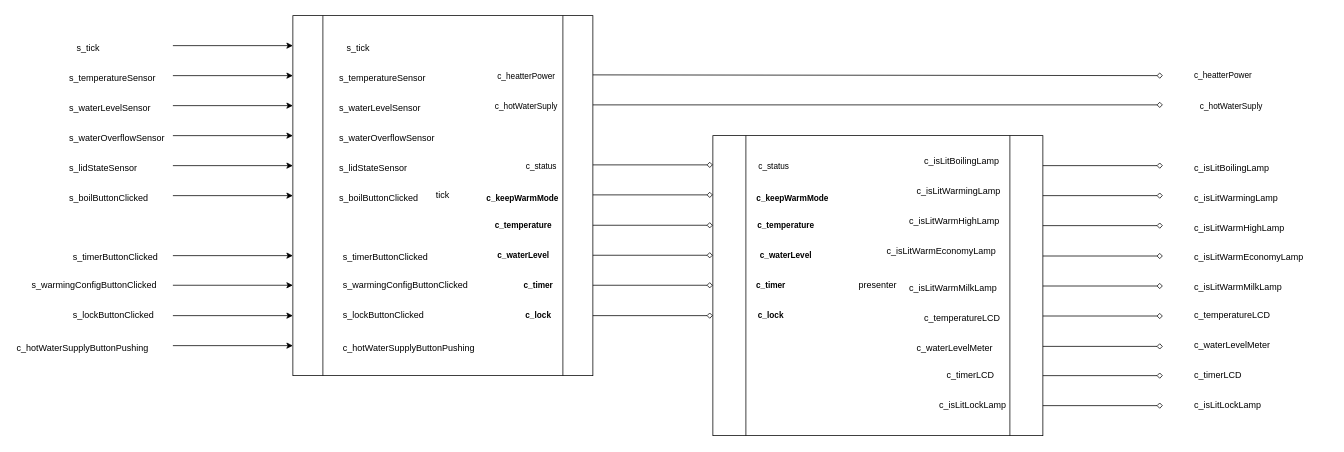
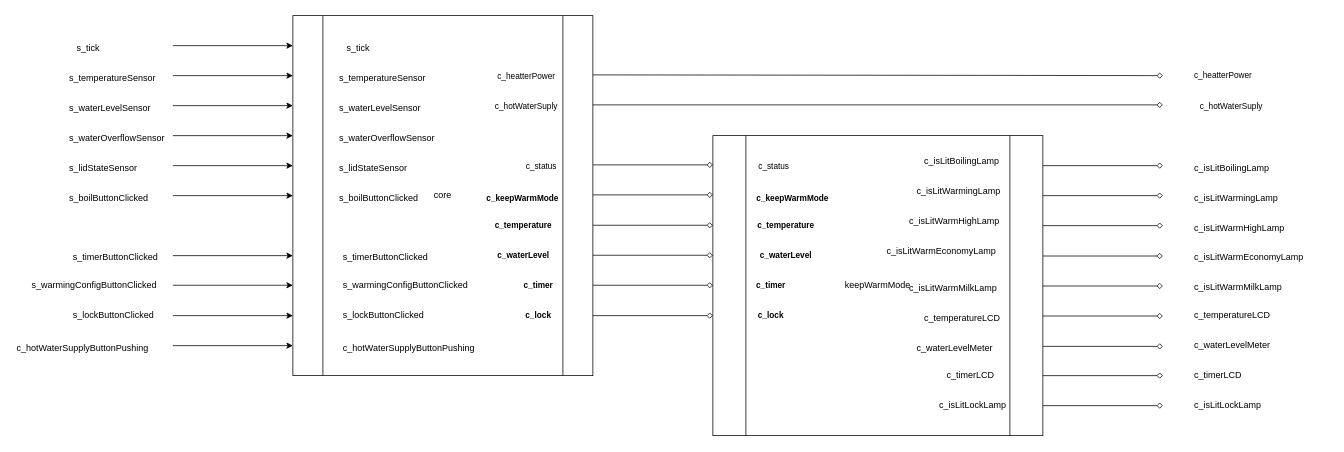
node "tick": label "tick" -> "core"
node "presenter": label "presenter" -> "keepWarmMode"
